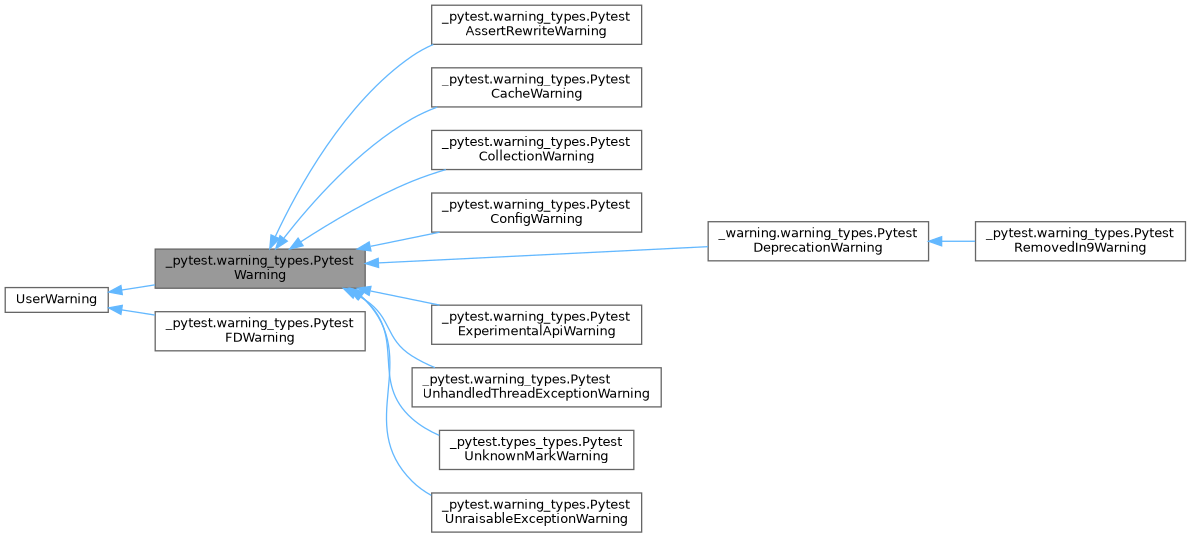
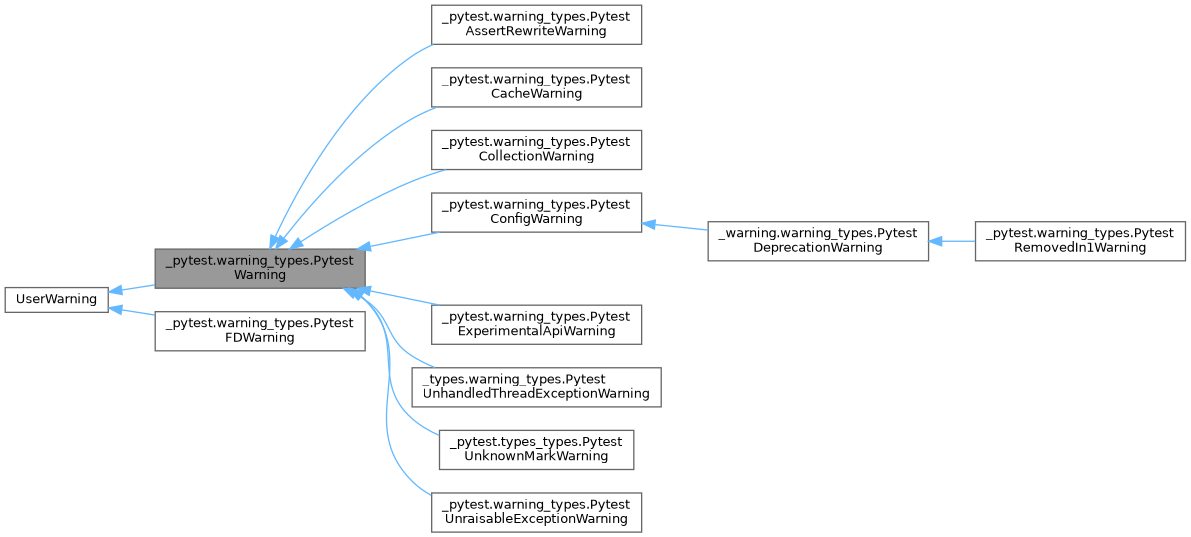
node "_pytest.warning_types.Pytest RemovedIn9Warning": label "_pytest.warning_types.Pytest RemovedIn9Warning" -> "_pytest.warning_types.Pytest RemovedIn1Warning"
edge "_warning.warning_types.Pytest DeprecationWarning" -> "_pytest.warning_types.Pytest Warning": now "_warning.warning_types.Pytest DeprecationWarning" -> "_pytest.warning_types.Pytest ConfigWarning"
node "_pytest.warning_types.Pytest UnhandledThreadExceptionWarning": label "_pytest.warning_types.Pytest UnhandledThreadExceptionWarning" -> "_types.warning_types.Pytest UnhandledThreadExceptionWarning"
